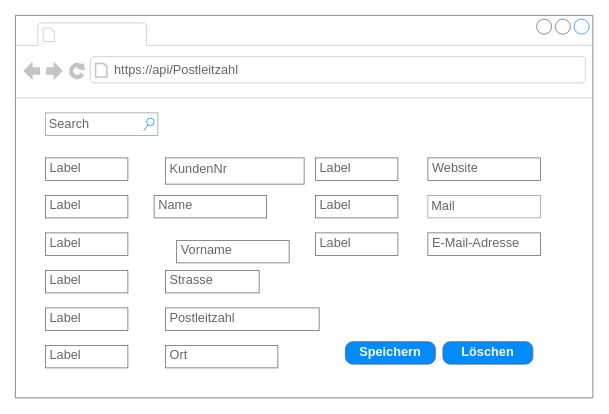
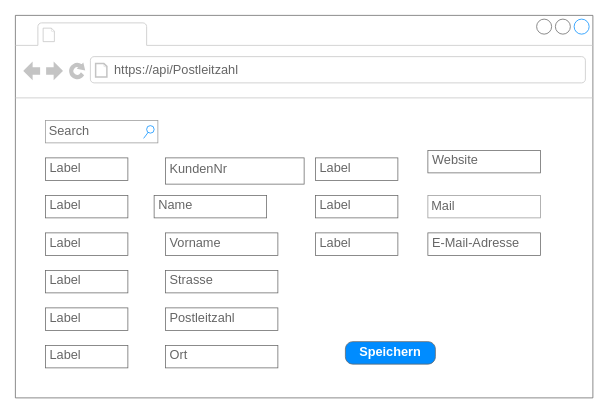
node "Search": moved (102, 124) -> (102, 132)
node "Website": moved (484, 169) -> (484, 162)
node "Vorname": moved (233, 252) -> (222, 244)
node "Strasse": size 94x23 -> 113x23
node "Postleitzahl": size 154x23 -> 113x23
node "Löschen": removed
